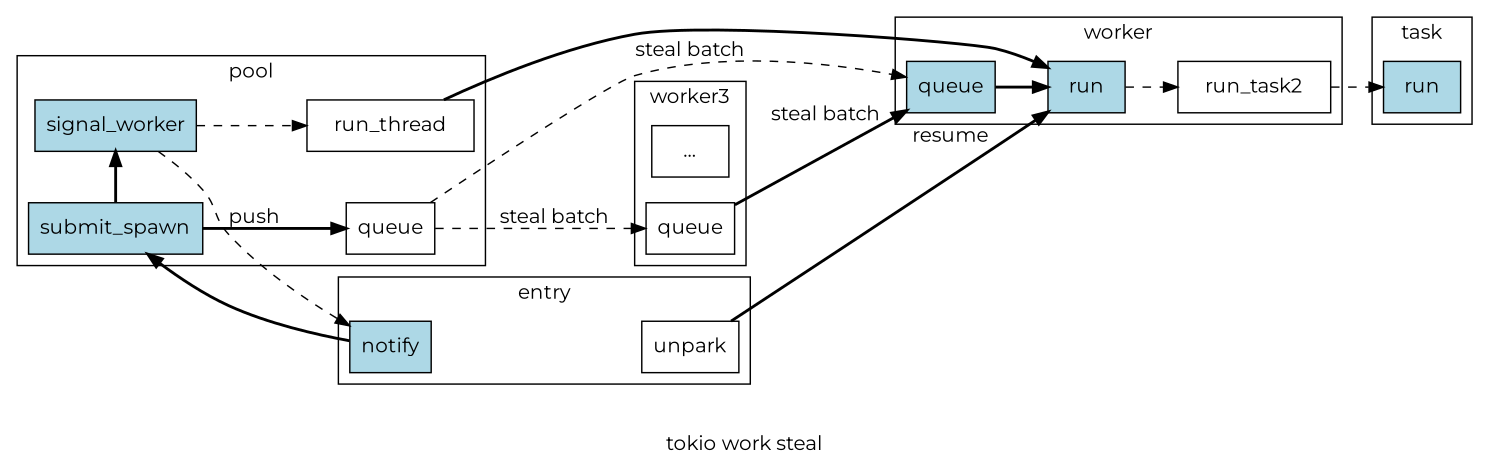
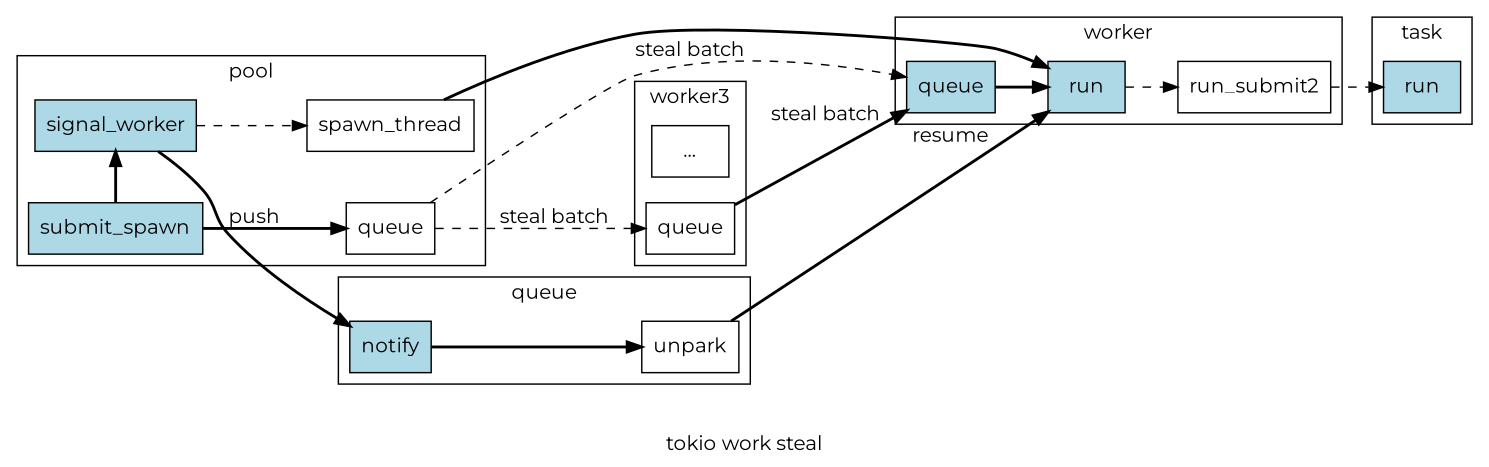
node "run_task2": label "run_task2" -> "run_submit2"
node "run_thread": label "run_thread" -> "spawn_thread"
edge "signal_worker" -> "notify": style dashed -> bold
cluster "entry": label "entry" -> "queue"
edge "notify" -> "submit_spawn": now "notify" -> "unpark"
